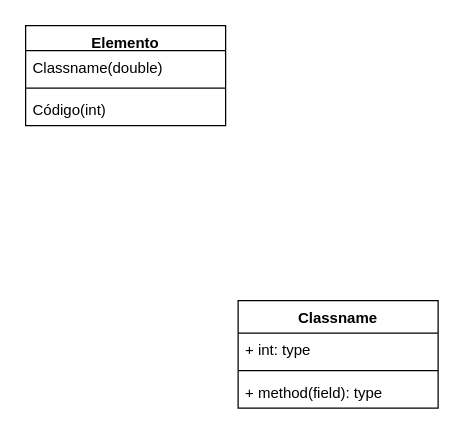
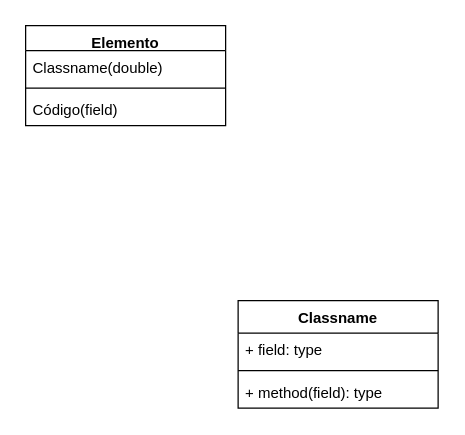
node "Código(int)": label "Código(int)" -> "Código(field)"
node "+ int: type": label "+ int: type" -> "+ field: type"
